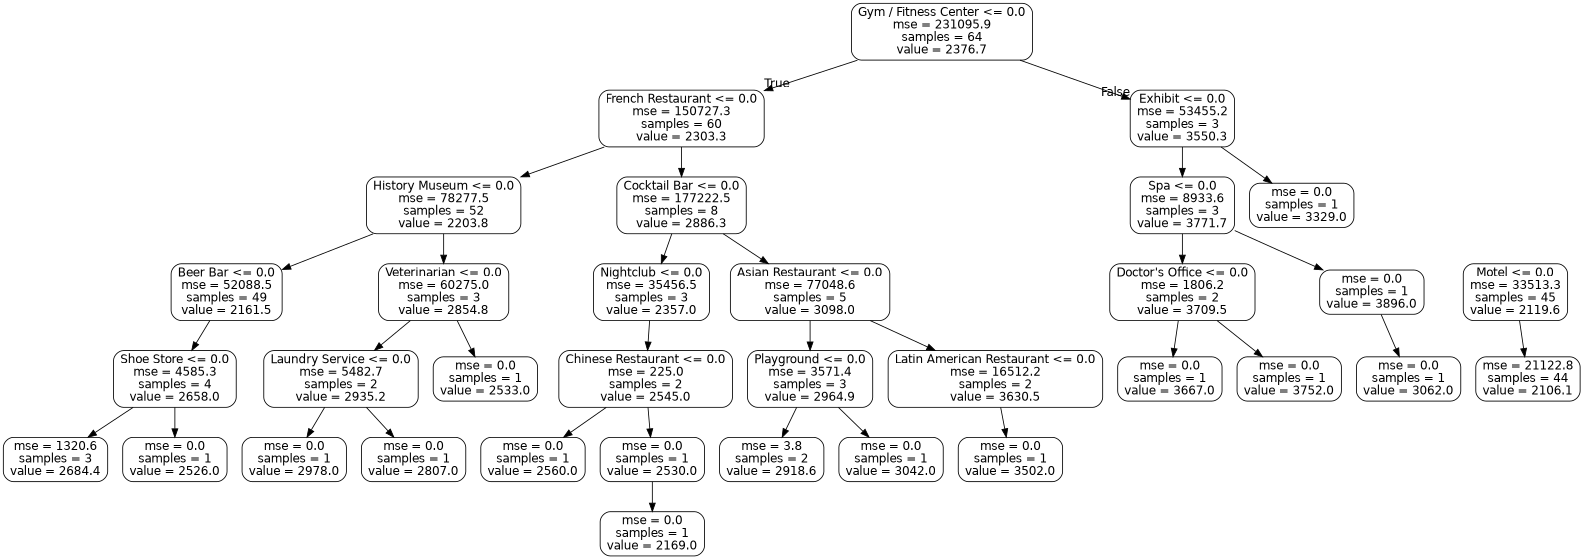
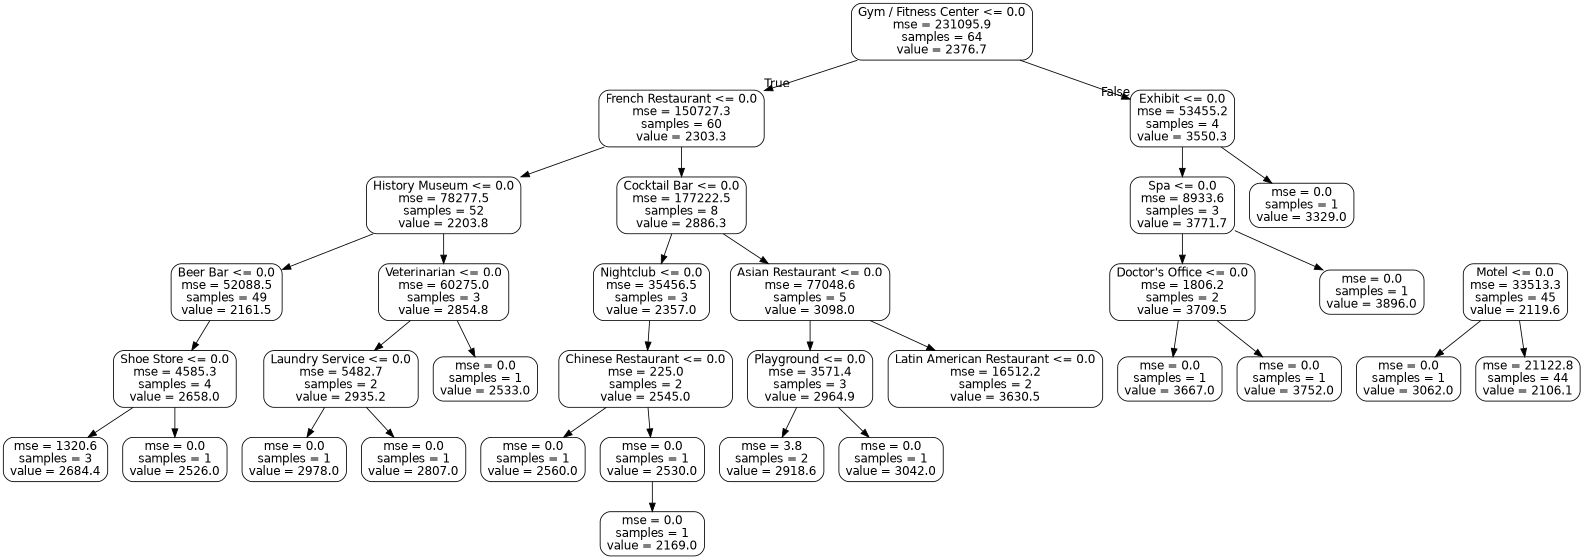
node "Exhibit <= 0.0 mse = 53455.2 samples = 3 value = 3550.3": label "Exhibit <= 0.0 mse = 53455.2 samples = 3 value = 3550.3" -> "Exhibit <= 0.0 mse = 53455.2 samples = 4 value = 3550.3"
edge "mse = 0.0 samples = 1 value = 3896.0" -> "mse = 0.0 samples = 1 value = 3062.0": now "Motel <= 0.0 mse = 33513.3 samples = 45 value = 2119.6" -> "mse = 0.0 samples = 1 value = 3062.0"
node "mse = 0.0 samples = 1 value = 3502.0": removed
